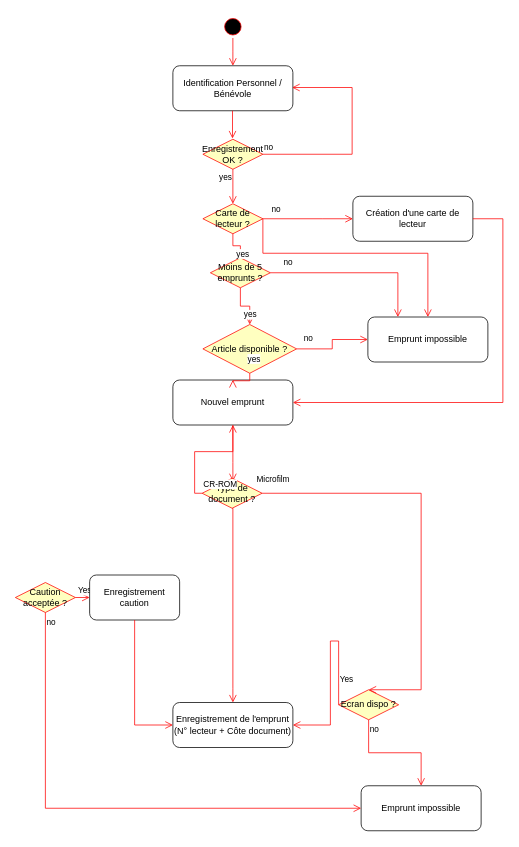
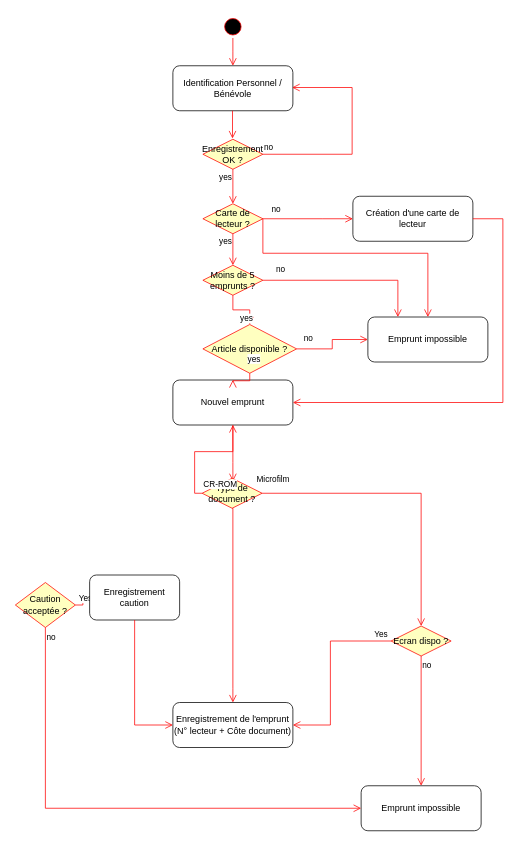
node "Moins de 5 emprunts ?": moved (240, 273) -> (233, 280)
node "Caution acceptée ?": size 60x30 -> 60x45
node "Ecran dispo ?": moved (369, 705) -> (421, 641)
